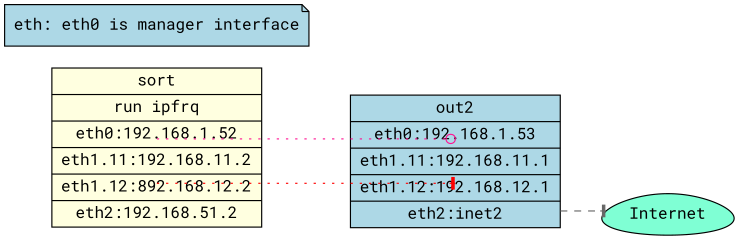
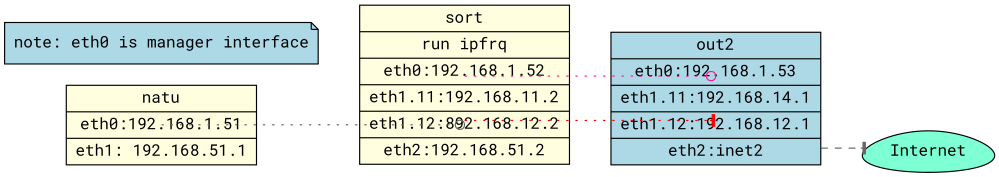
node "eth: eth0 is manager interface": label "eth: eth0 is manager interface" -> "note: eth0 is manager interface"
node "natu": added
node "out2": text "eth1.11:192.168.11.1" -> "eth1.11:192.168.14.1"
